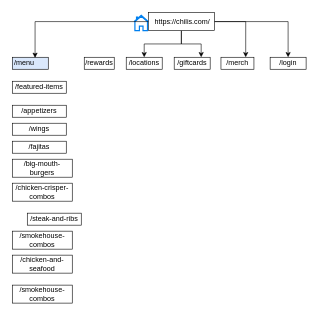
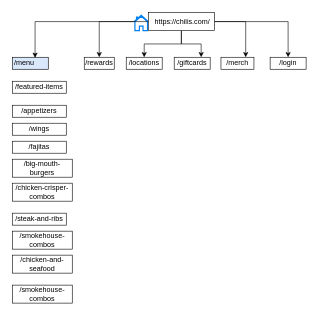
edge "https://chilis.com/" -> "/rewards": added
node "/steak-and-ribs": moved (54, 219) -> (39, 219)
